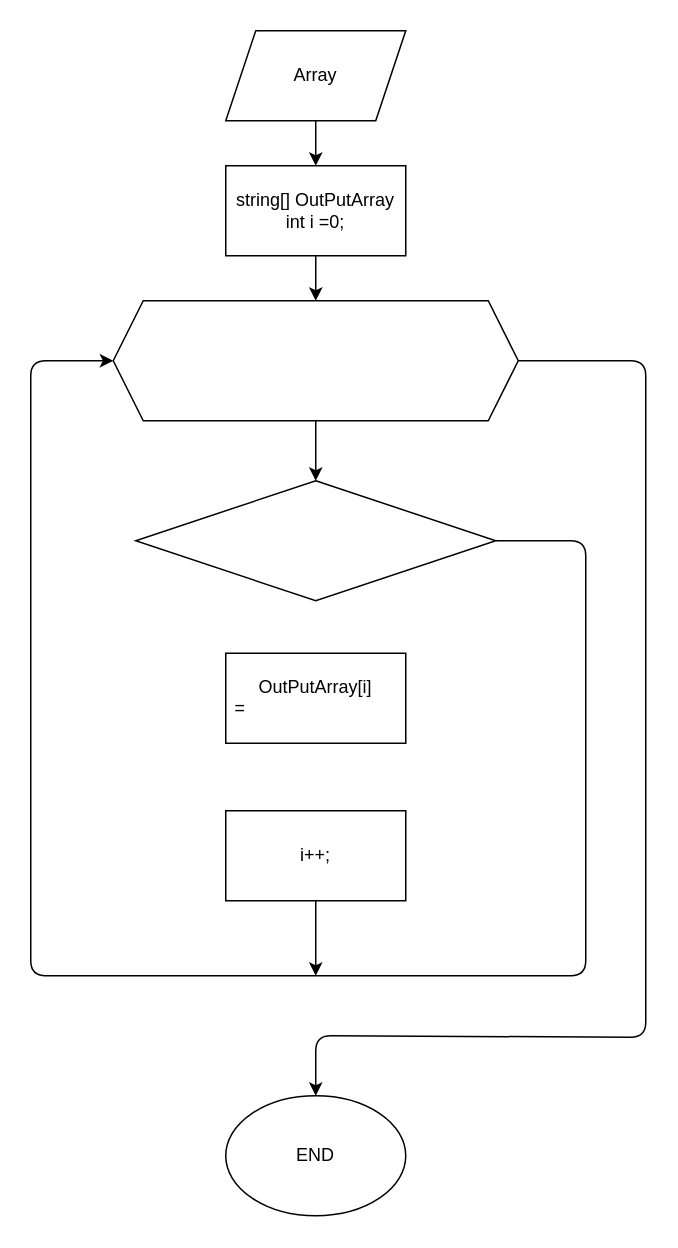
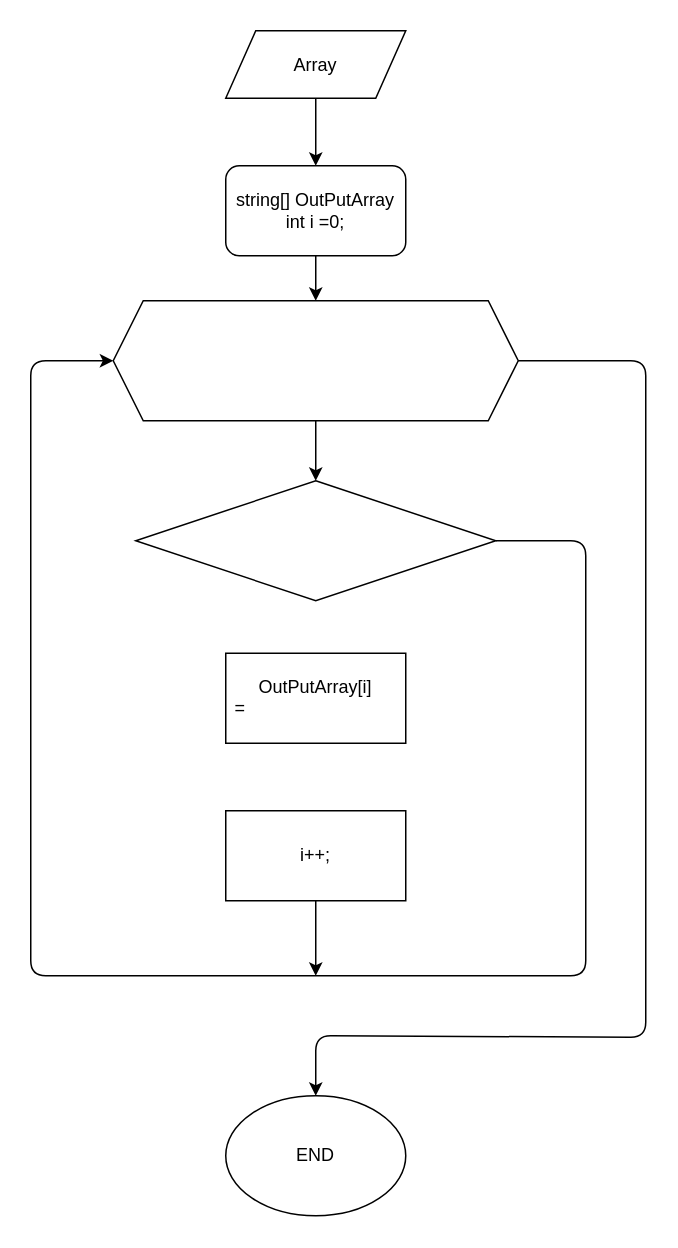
node "Array": size 180x90 -> 180x68
node "string[] OutPutArray int i =0;": shape rectangle -> rounded rectangle
